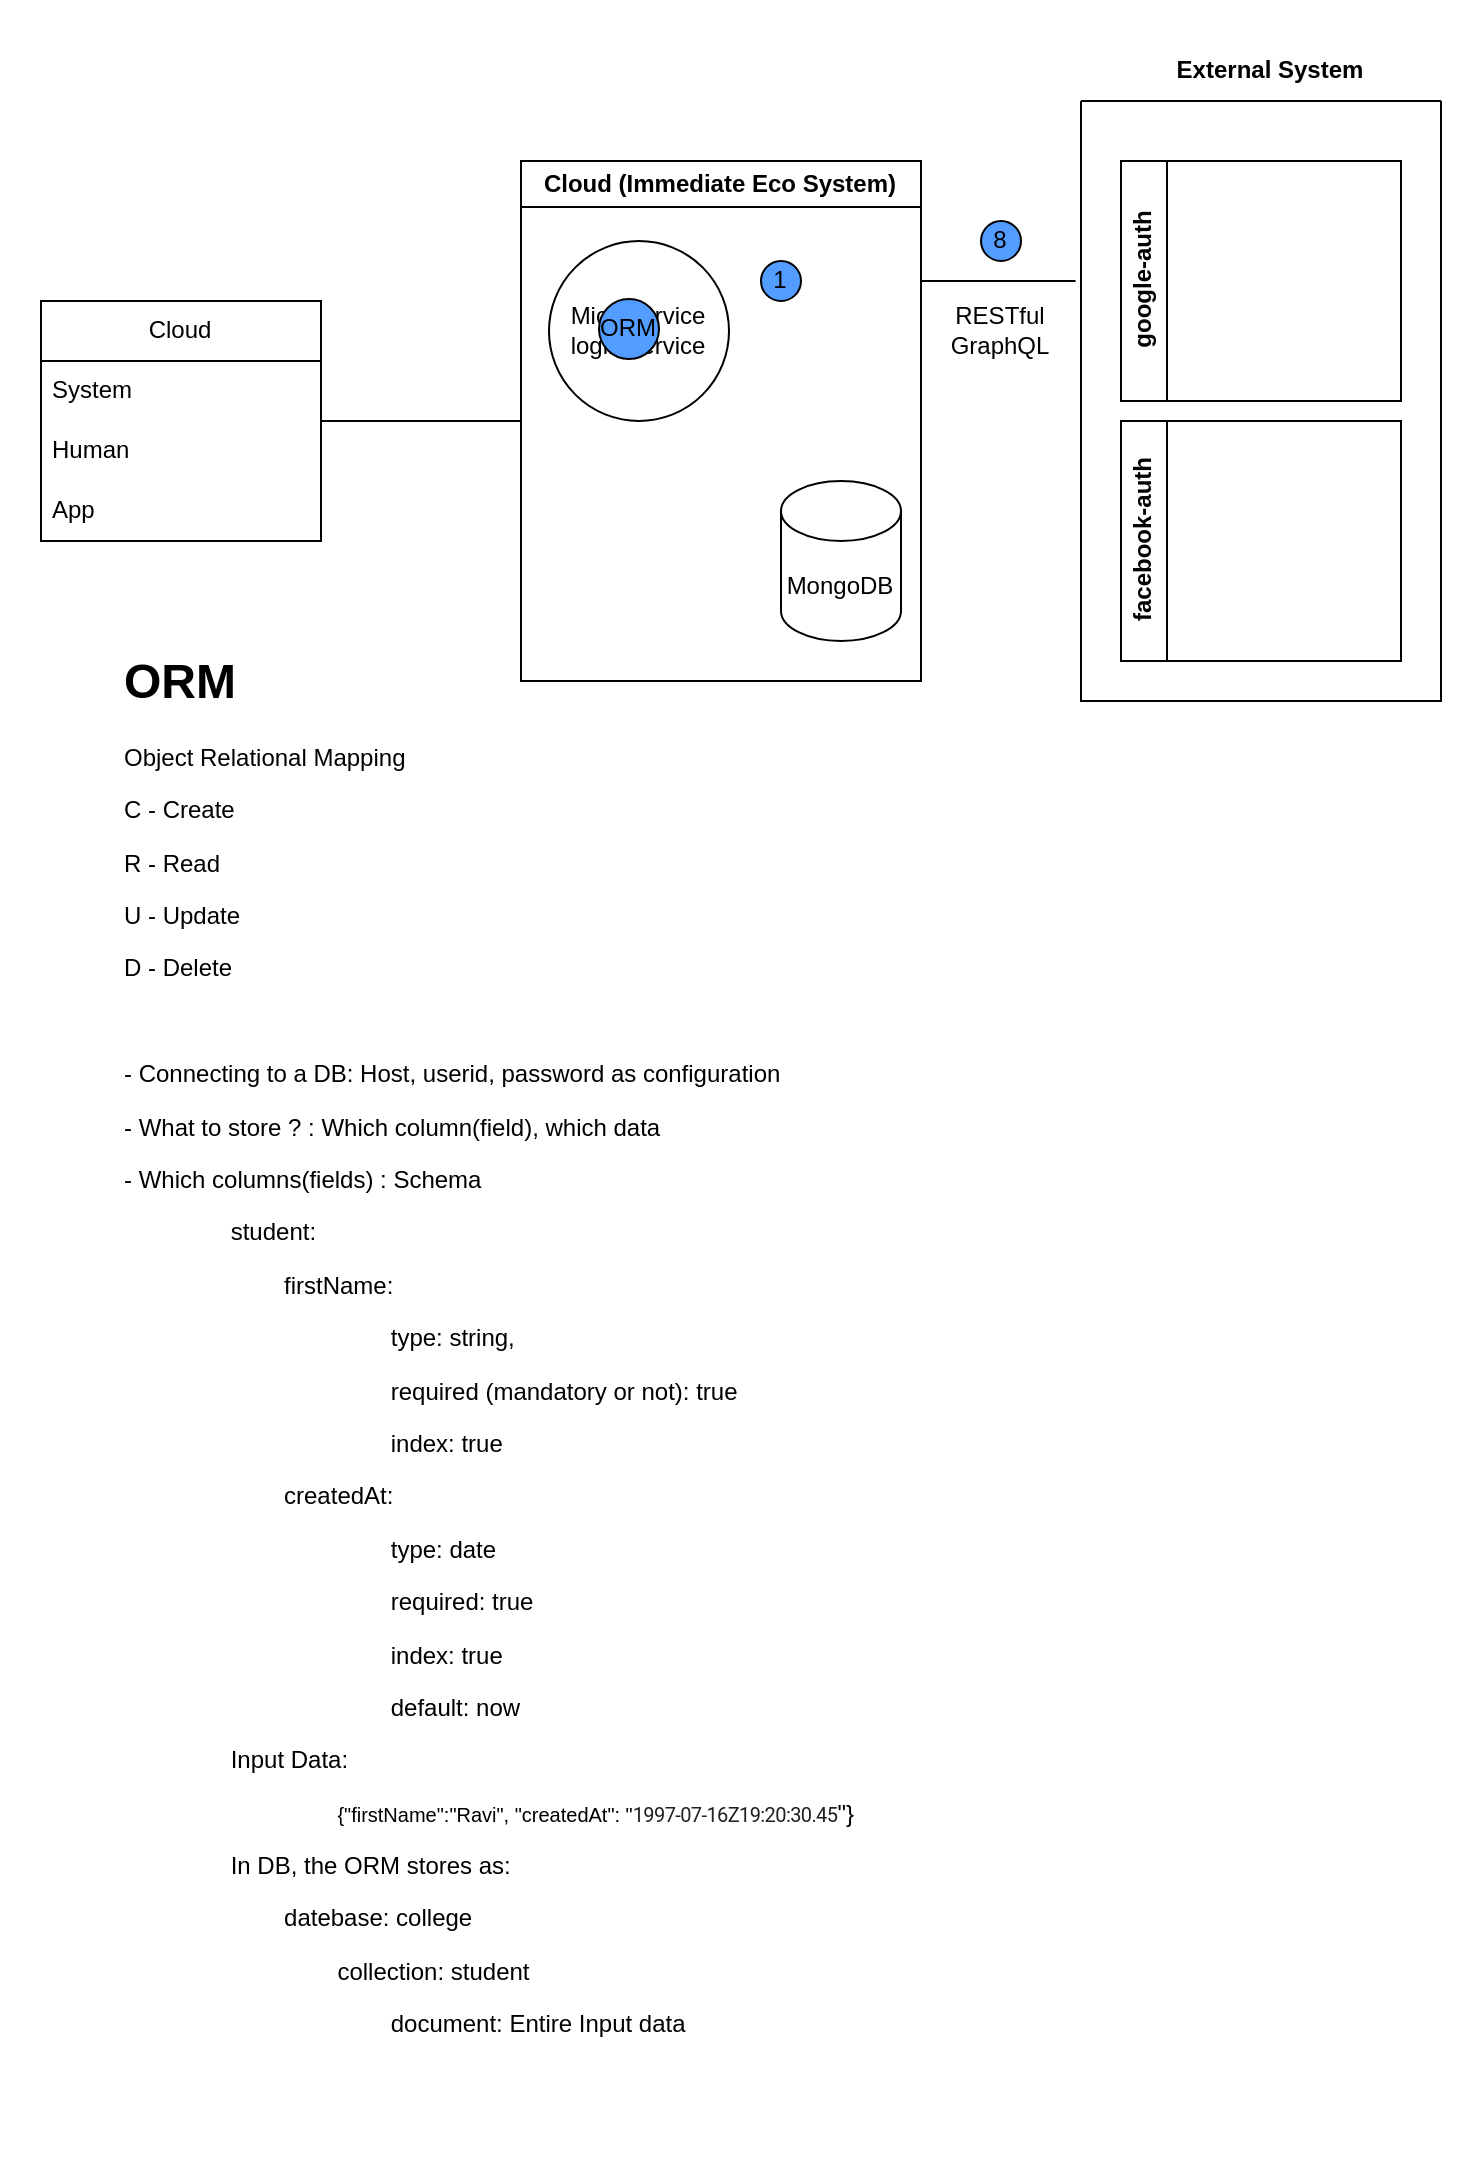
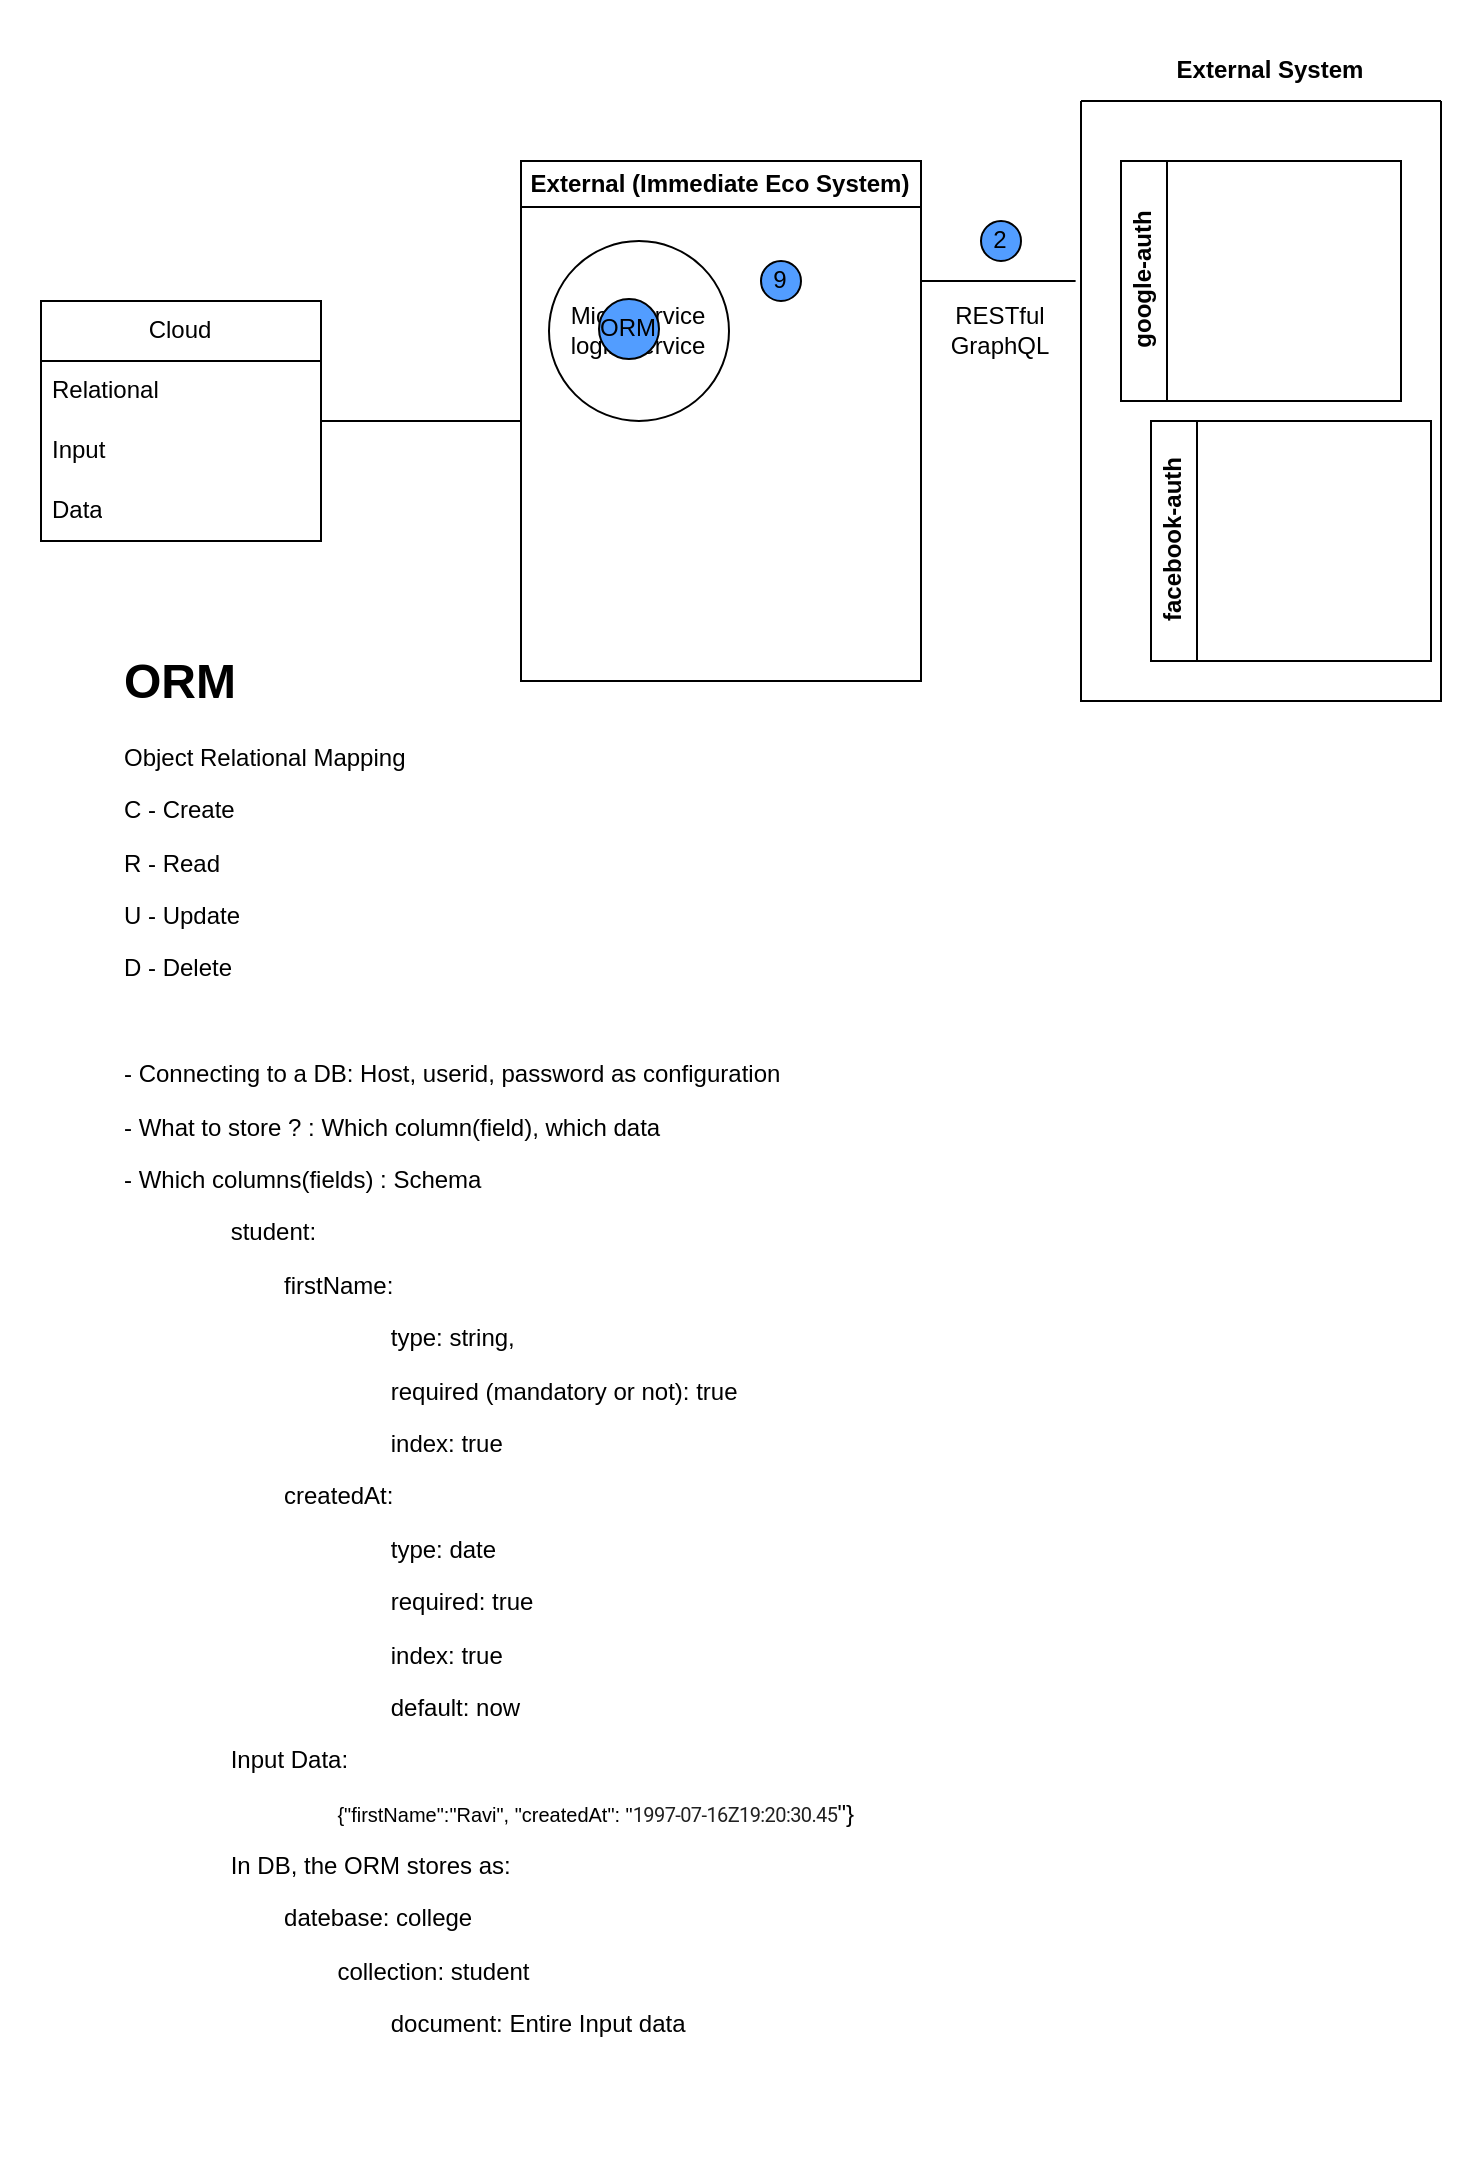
node "Cloud (Immediate Eco System)": label "Cloud (Immediate Eco System)" -> "External (Immediate Eco System)"
node "8": label "8" -> "2"
node "1": label "1" -> "9"
node "System": label "System" -> "Relational"
node "Human": label "Human" -> "Input"
node "App": label "App" -> "Data"
node "facebook-auth": moved (1261, 541) -> (1291, 541)
node "MongoDB": removed
